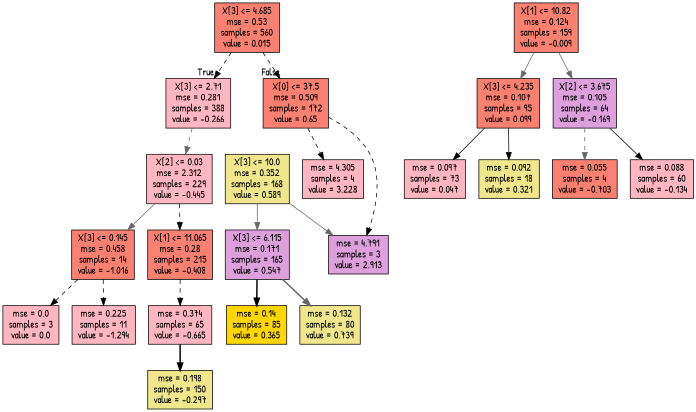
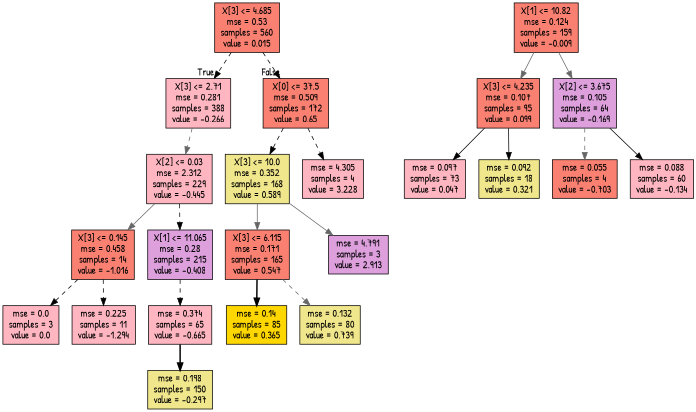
edge "X[0] <= 37.5 mse = 0.509 samples = 172 value = 0.65" -> "mse = 4.791 samples = 3 value = 2.913": now "X[0] <= 37.5 mse = 0.509 samples = 172 value = 0.65" -> "X[3] <= 10.0 mse = 0.352 samples = 168 value = 0.589"
node "X[1] <= 11.065 mse = 0.28 samples = 215 value = -0.408": fillcolor salmon -> plum
node "X[3] <= 6.115 mse = 0.171 samples = 165 value = 0.547": fillcolor plum -> salmon
edge "X[3] <= 6.115 mse = 0.171 samples = 165 value = 0.547" -> "mse = 0.132 samples = 80 value = 0.739": style bold -> dashed
